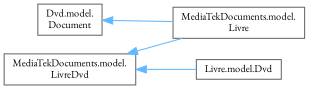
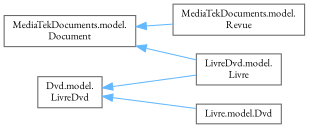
node "Dvd.model. Document": label "Dvd.model. Document" -> "MediaTekDocuments.model. Document"
node "MediaTekDocuments.model. Revue": added
node "MediaTekDocuments.model. Livre": label "MediaTekDocuments.model. Livre" -> "LivreDvd.model. Livre"
node "MediaTekDocuments.model. LivreDvd": label "MediaTekDocuments.model. LivreDvd" -> "Dvd.model. LivreDvd"
